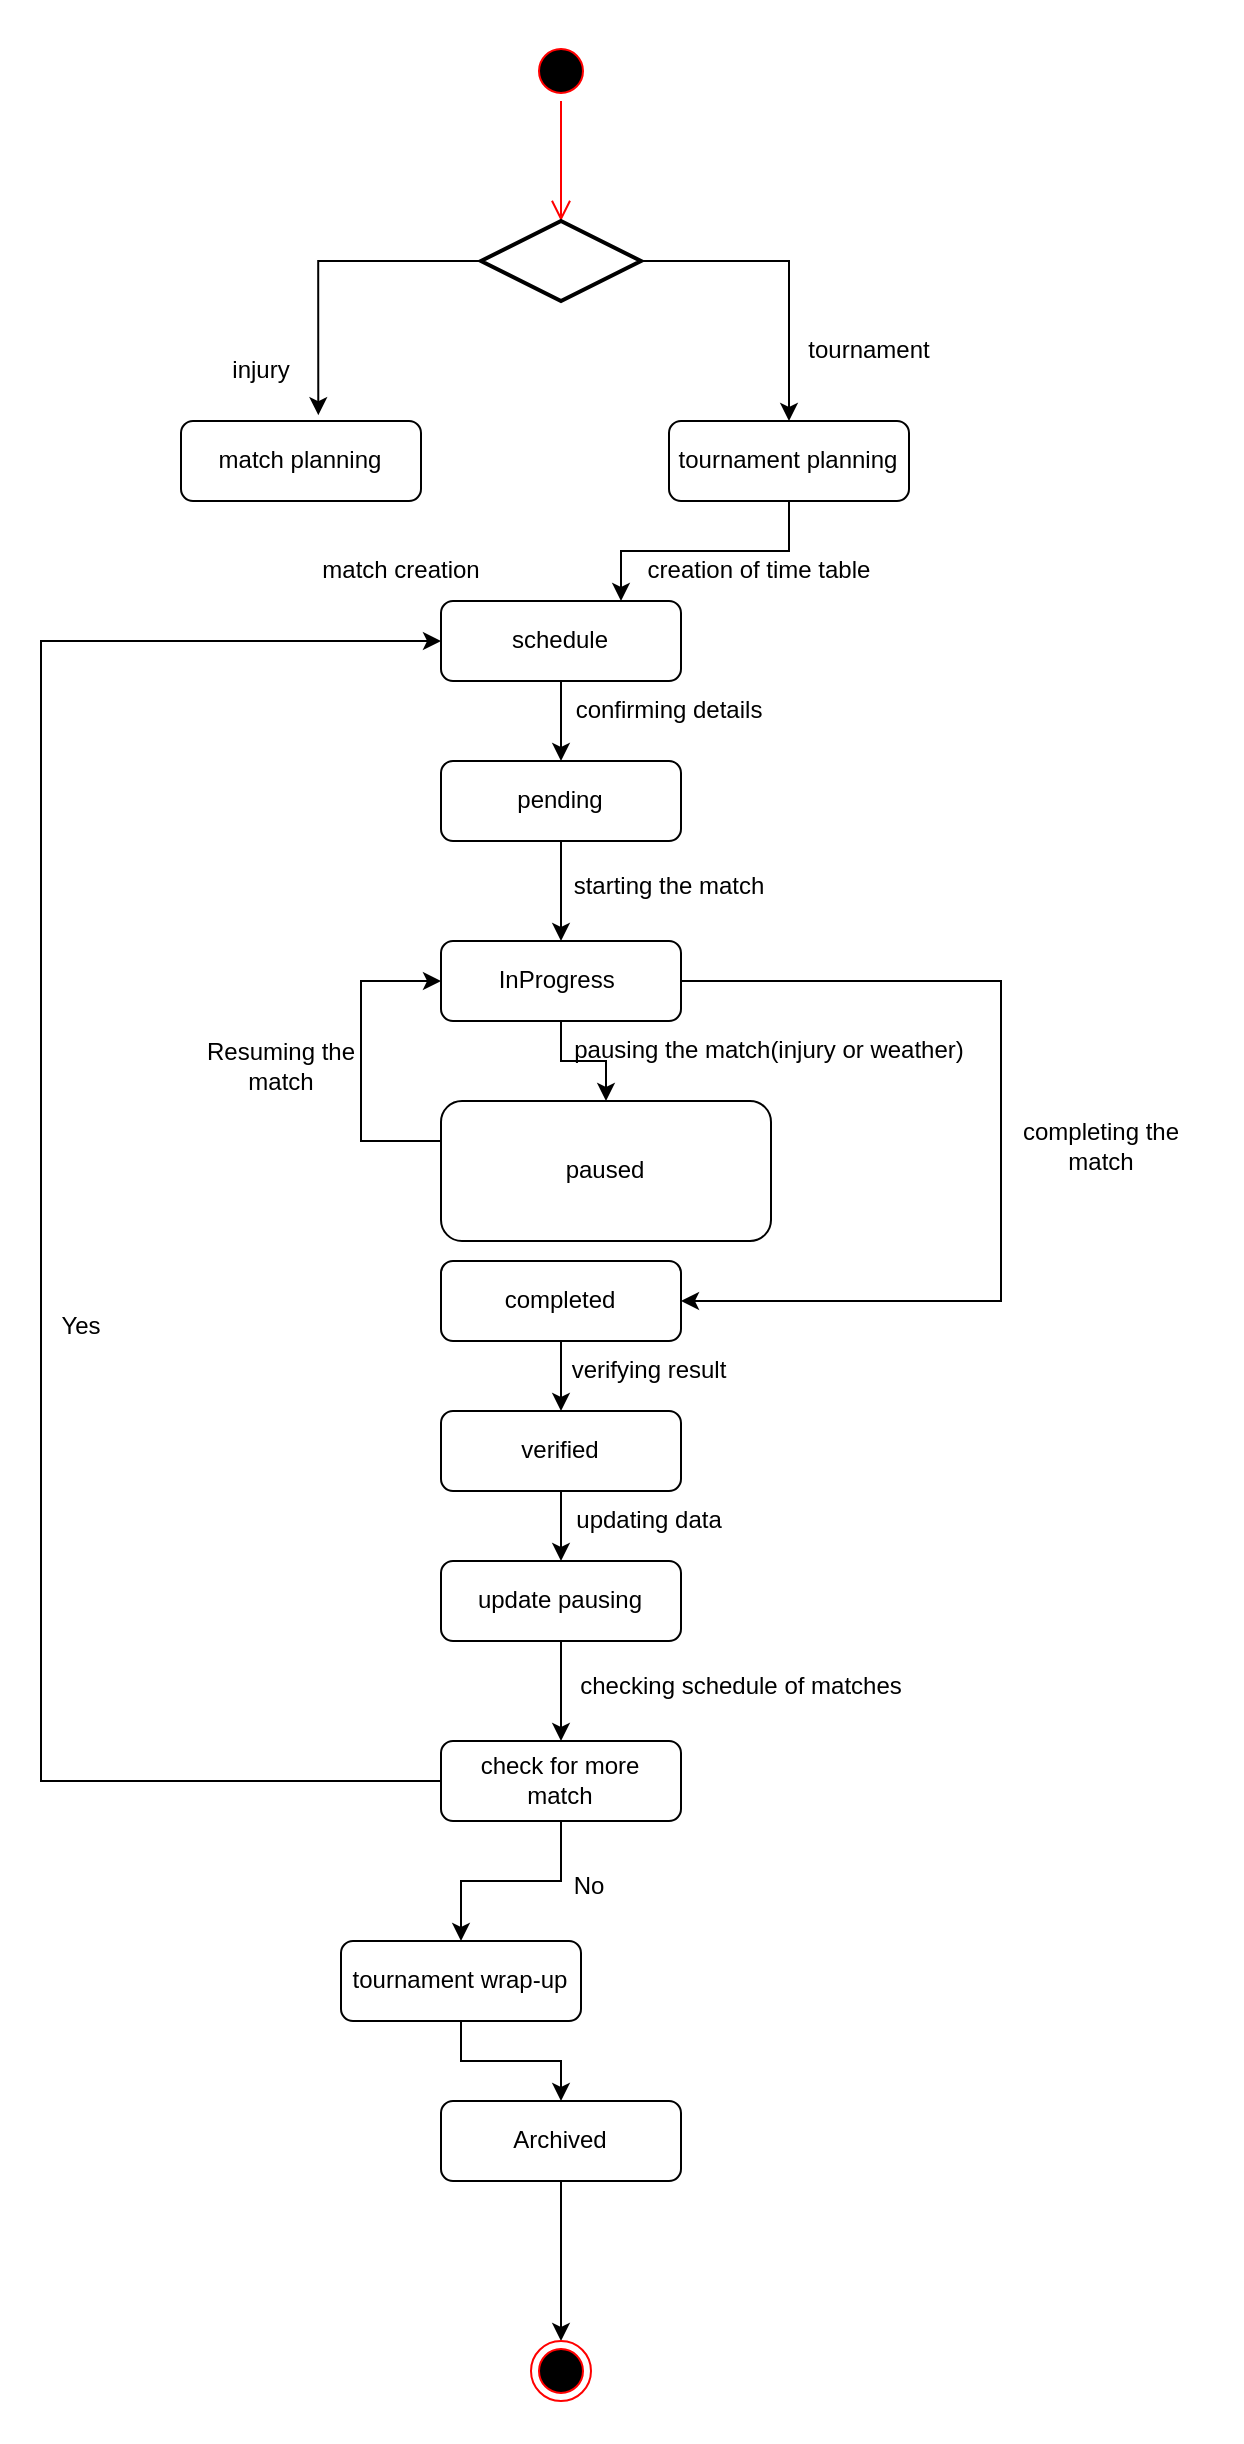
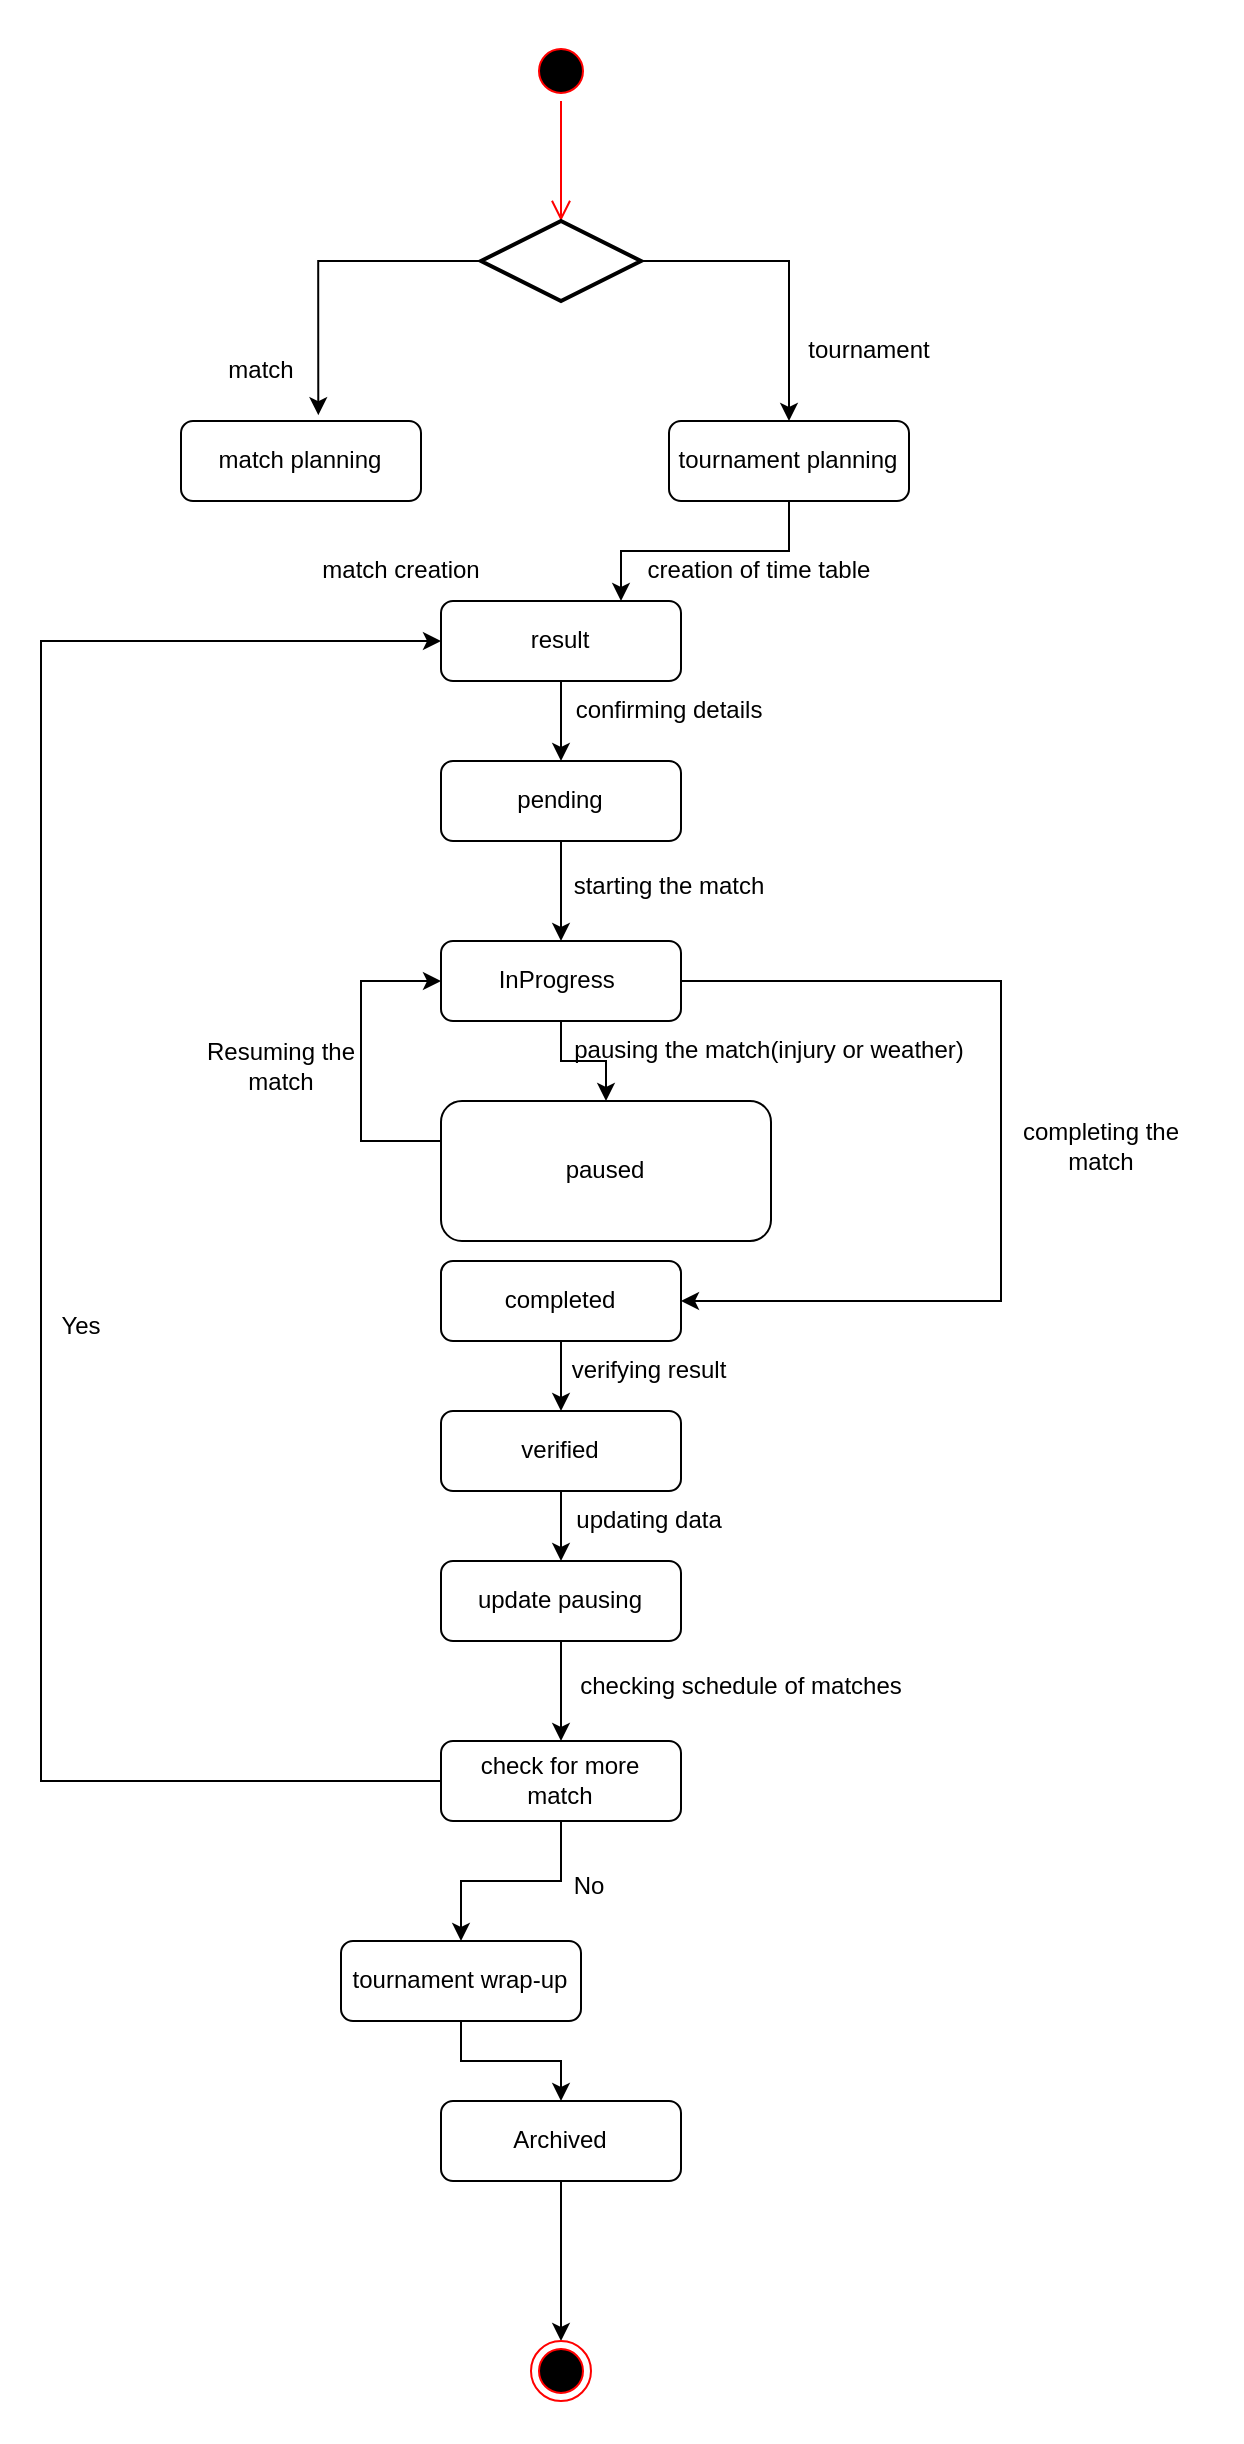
node "injury": label "injury" -> "match"
node "schedule": label "schedule" -> "result"
